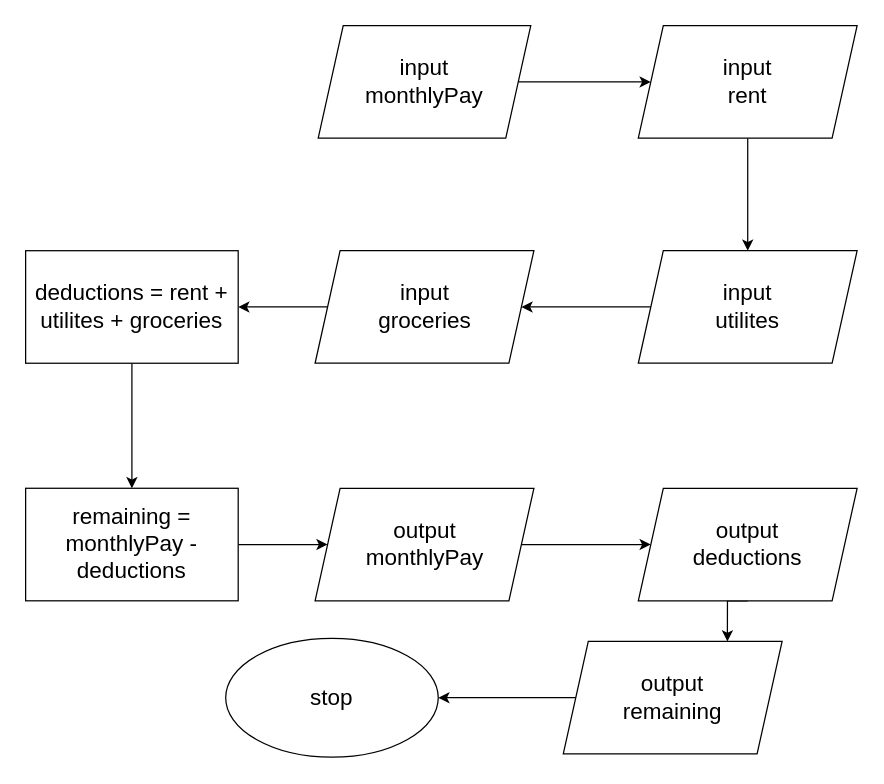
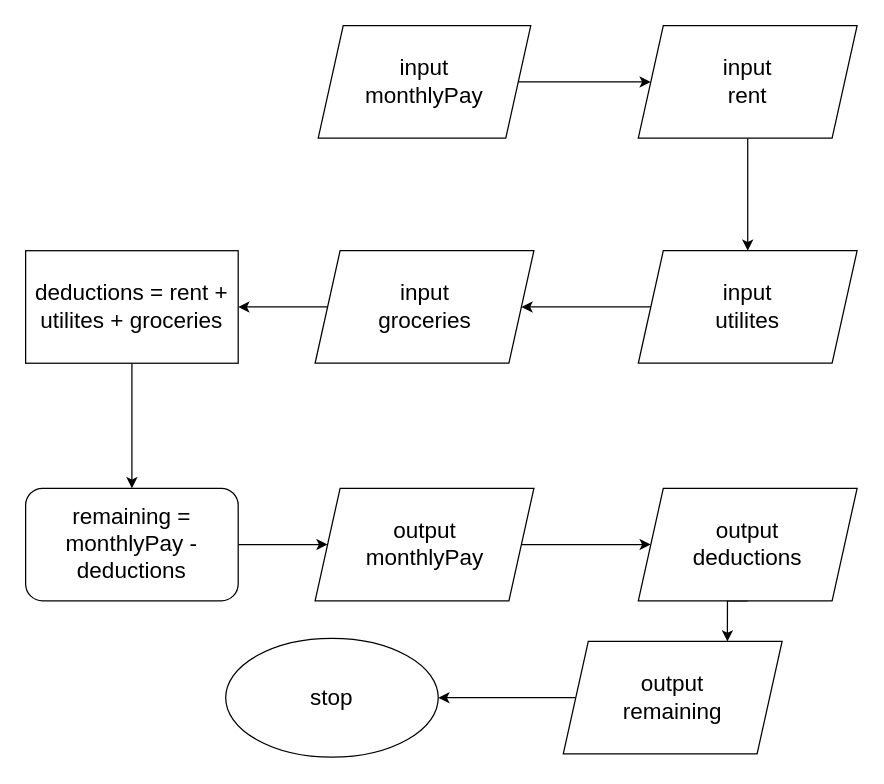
node "remaining = monthlyPay - deductions": shape rectangle -> rounded rectangle
